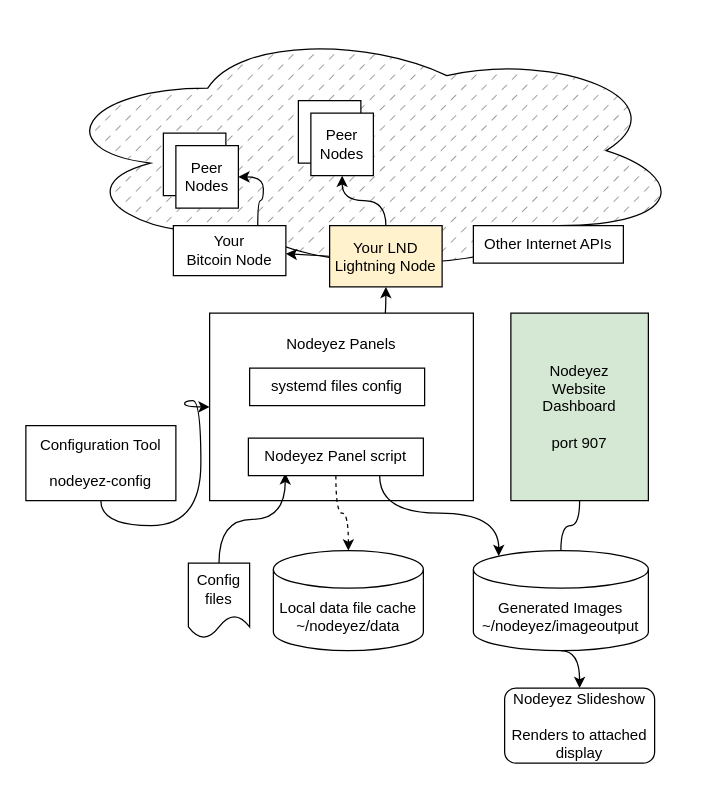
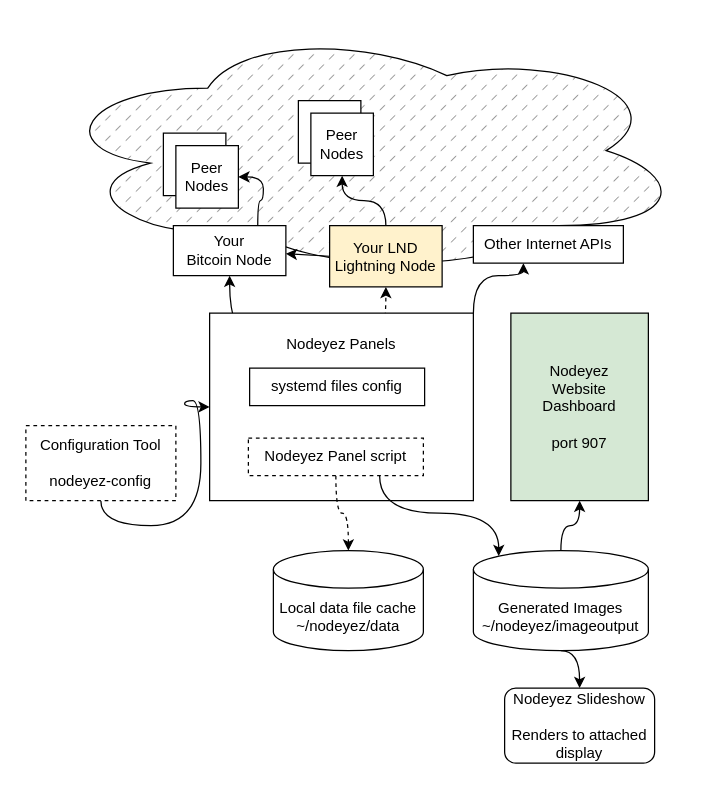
edge "Nodeyez Panels" -> "Other Internet APIs": added
edge "Nodeyez Panel script" -> "Your Bitcoin Node": added
edge "Nodeyez Panel script" -> "Your LND Lightning Node": style solid -> dashed
node "Nodeyez Panel script": style solid -> dashed
node "Configuration Tool nodeyez-config": style solid -> dashed
edge "Nodeyez Website Dashboard port 907" -- "Generated Images ~/nodeyez/imageoutput": arrowhead none -> classic
edge "Config files" -> "Nodeyez Panel script": removed
node "Config files": removed
